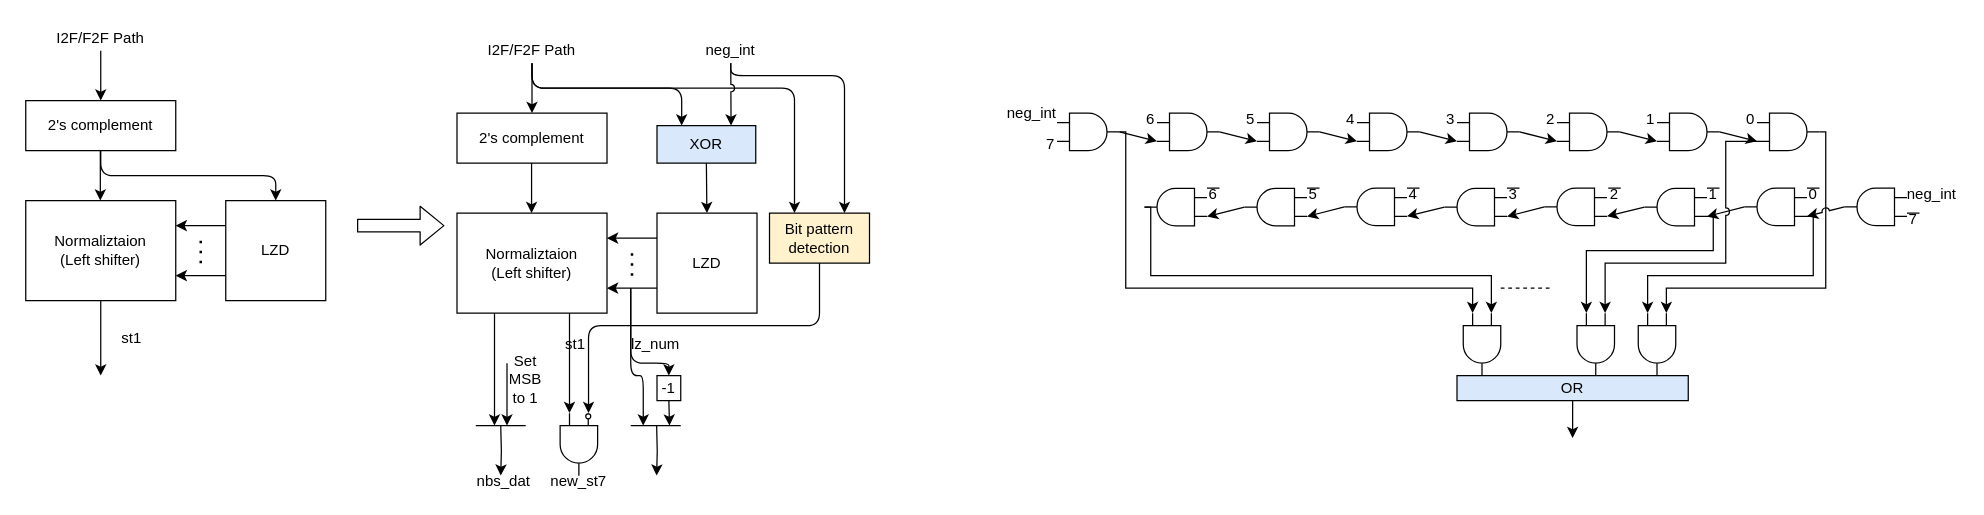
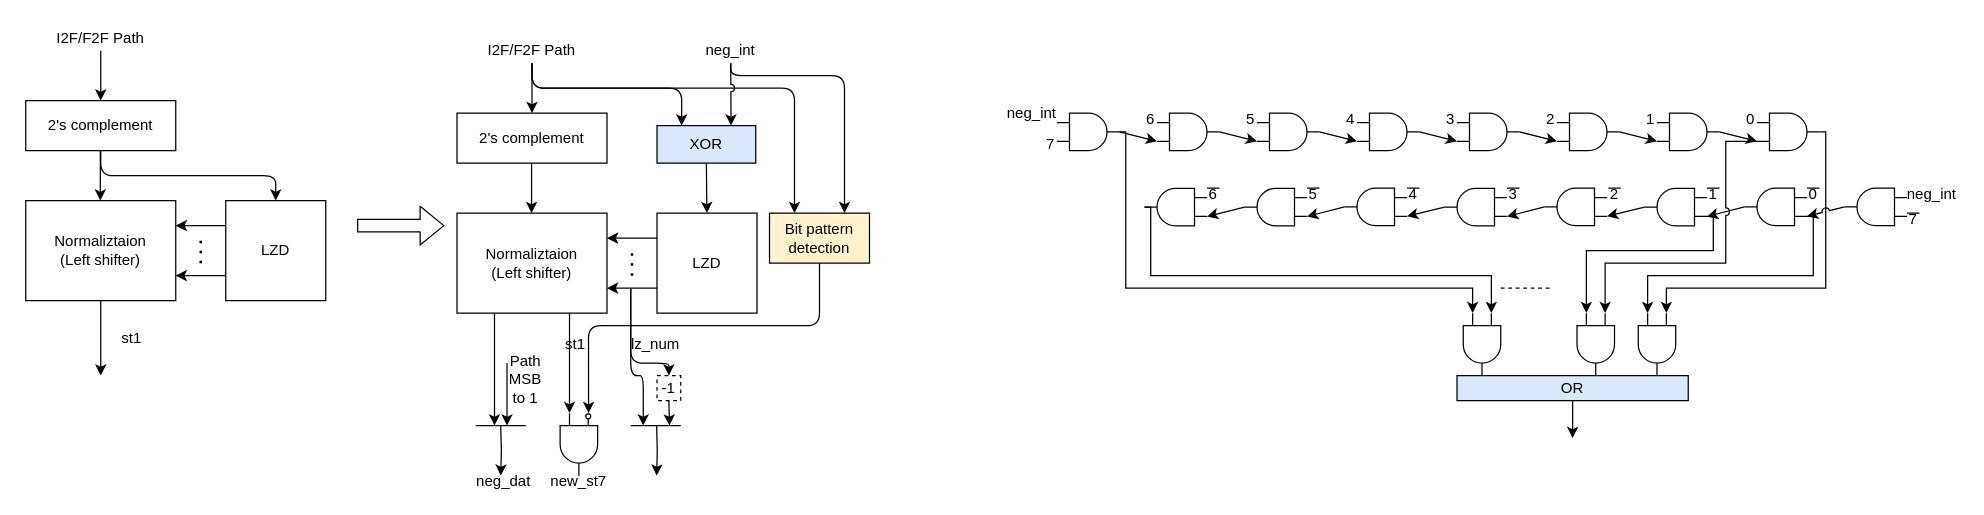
node "Set MSB to 1": label "Set MSB to 1" -> "Path MSB to 1"
node "-1": style solid -> dashed
node "nbs_dat": label "nbs_dat" -> "neg_dat"
